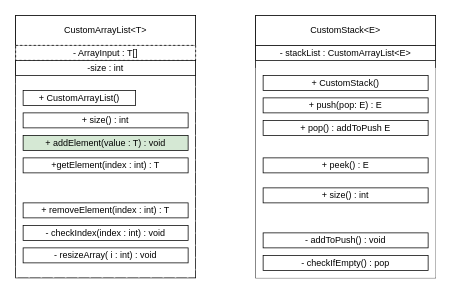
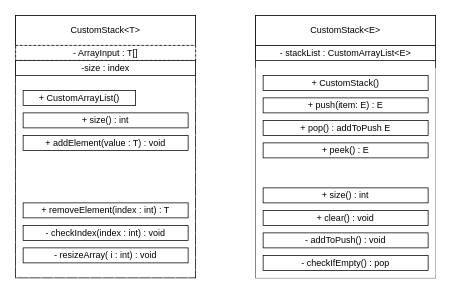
node "CustomArrayList<T>": label "CustomArrayList<T>" -> "CustomStack<T>"
node "-size : int": label "-size : int" -> "-size : index"
node "+ push(pop: E) : E": label "+ push(pop: E) : E" -> "+ push(item: E) : E"
node "+ addElement(value : T) : void": fillcolor #d5e8d4 -> #ffffff
node "+getElement(index : int) : T": removed
node "+ peek() : E": moved (345, 165) -> (345, 150)
node "+ clear() : void": added
